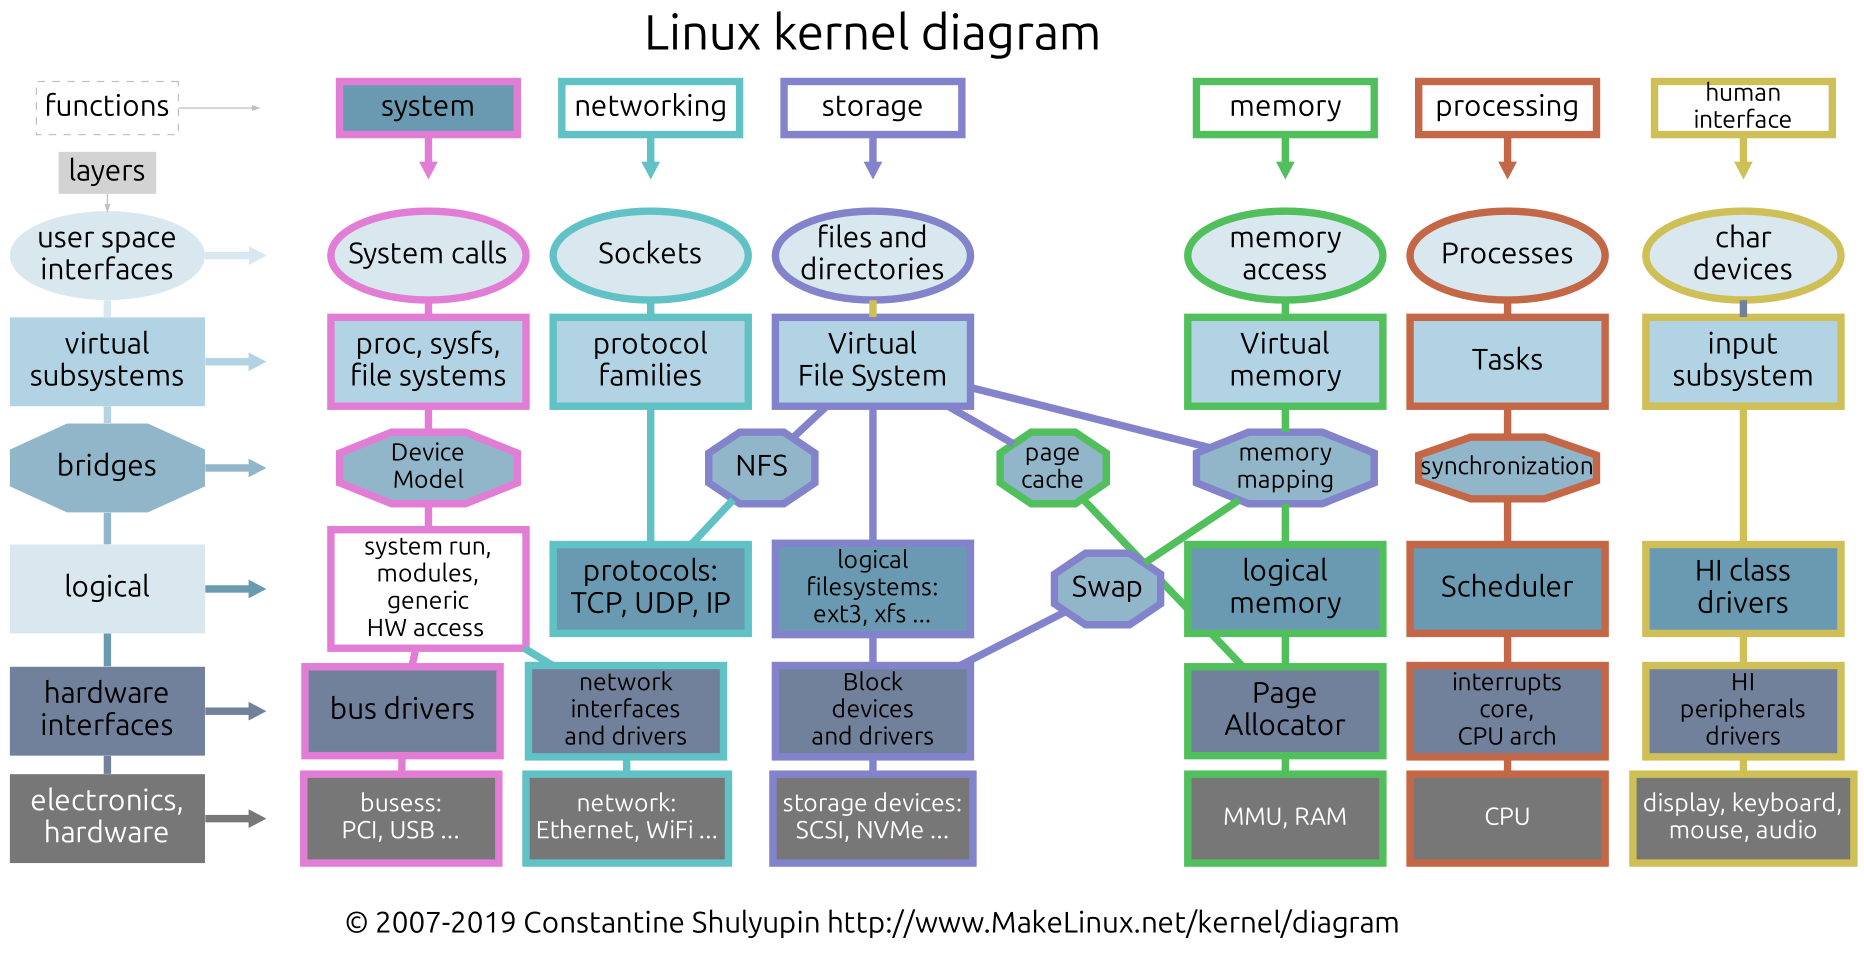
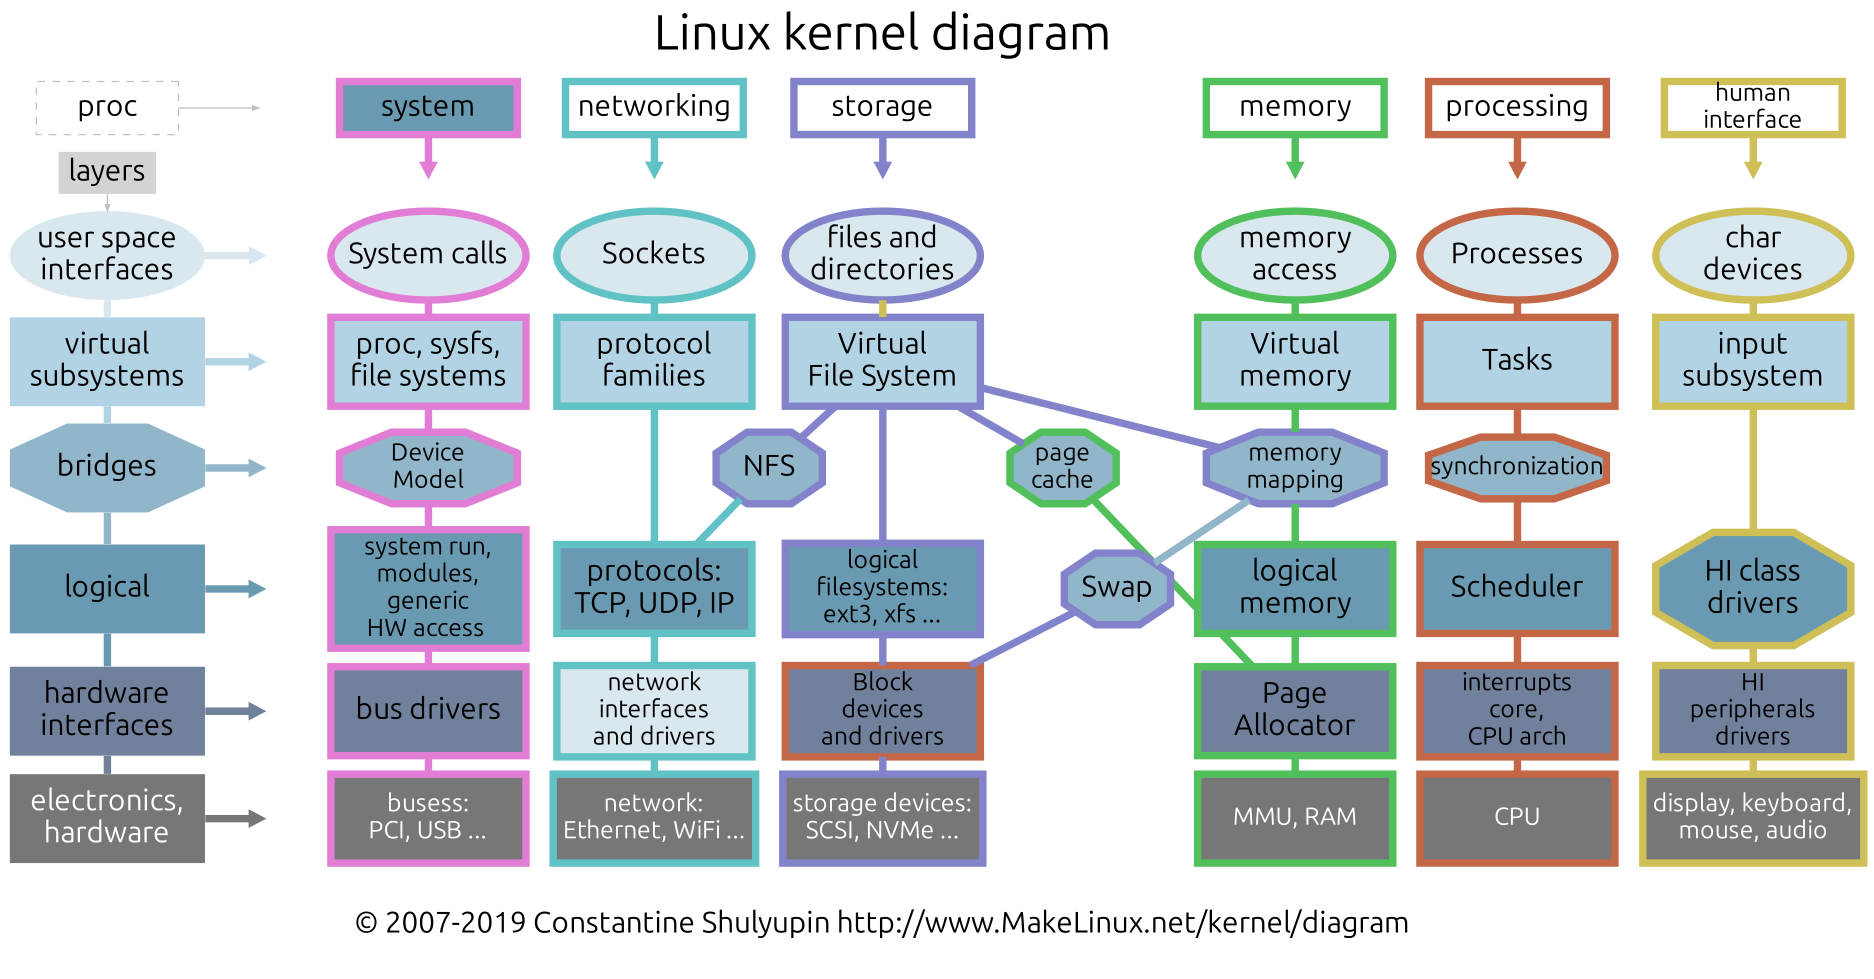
node "functions": label "functions" -> "proc"
edge "char devices" -- "input subsystem": color #71809b -> #cfbf57ff
edge "memory mapping" -- "Swap": color #51bf5b -> #91b5c9
node "logical": fillcolor #d9e7ee -> #6a9ab1
node "system run, modules, generic HW access": fillcolor white -> #6a9ab1
node "HI class drivers": shape box -> octagon
edge "system run, modules, generic HW access" -- "network interfaces and drivers": now "protocols: TCP, UDP, IP" -- "network interfaces and drivers"
node "network interfaces and drivers": fillcolor #71809b -> #d9e7ee
node "Block devices and drivers": color #8383cc -> #c46747
